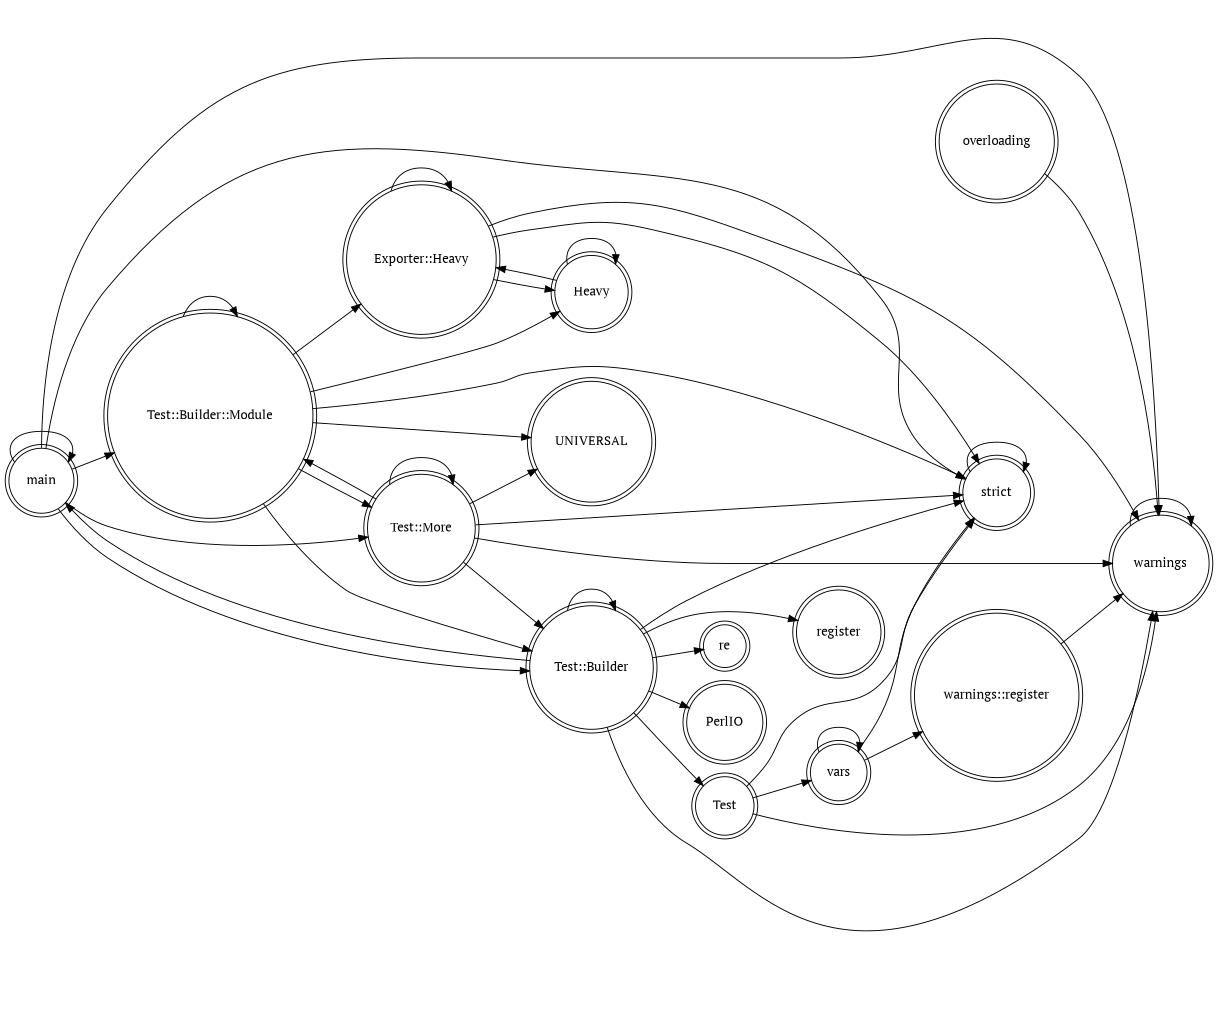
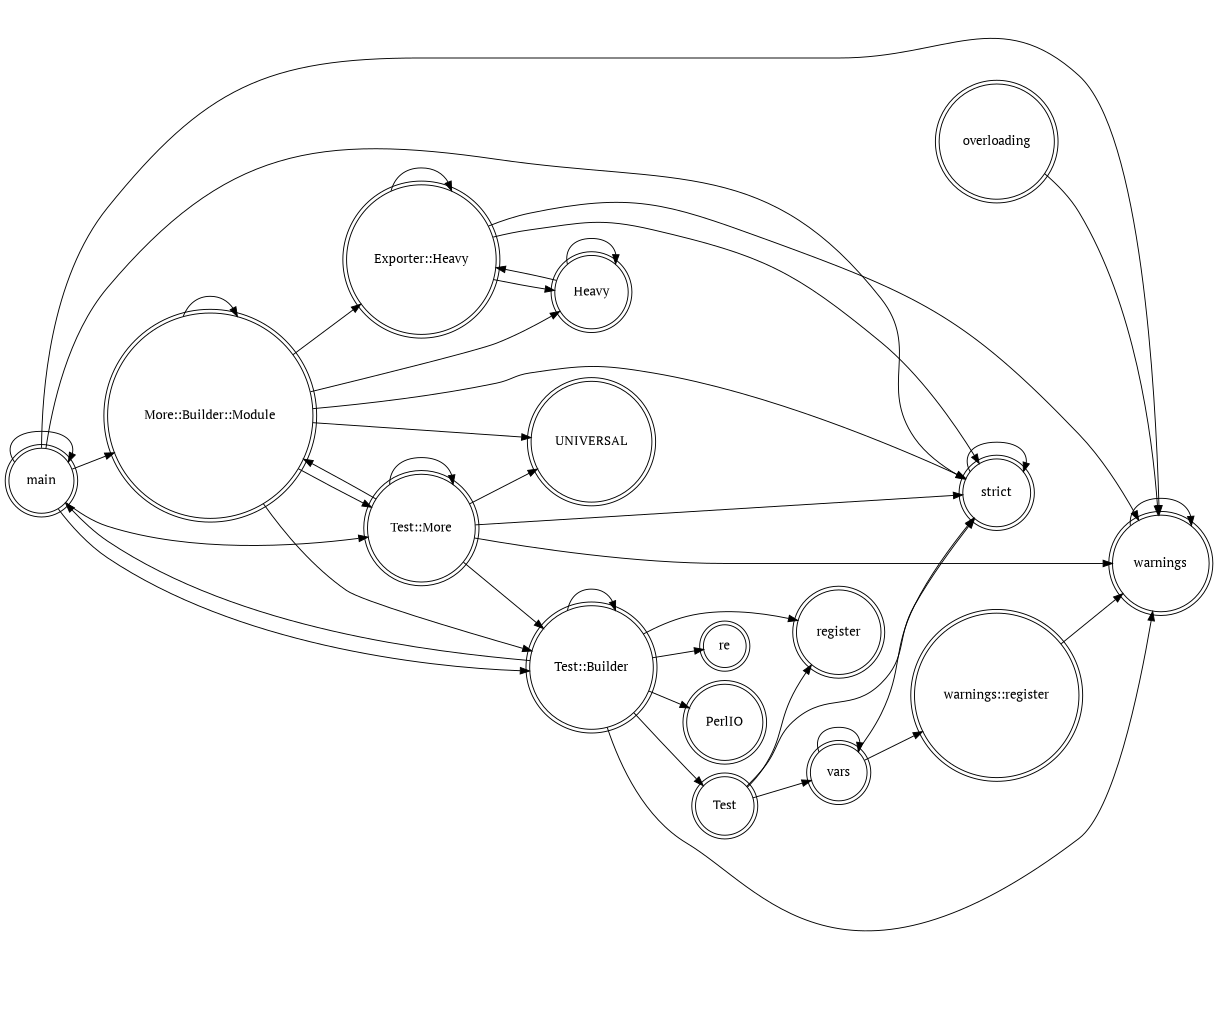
node "Test::Builder::Module": label "Test::Builder::Module" -> "More::Builder::Module"
edge "Test::Builder" -> "strict": removed
edge "Test" -> "warnings": now "Test" -> "register"
